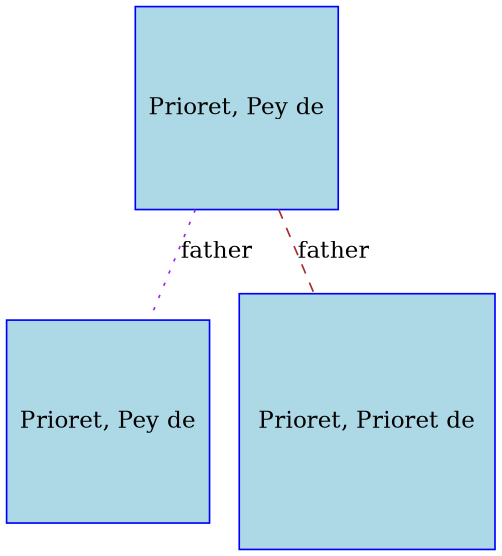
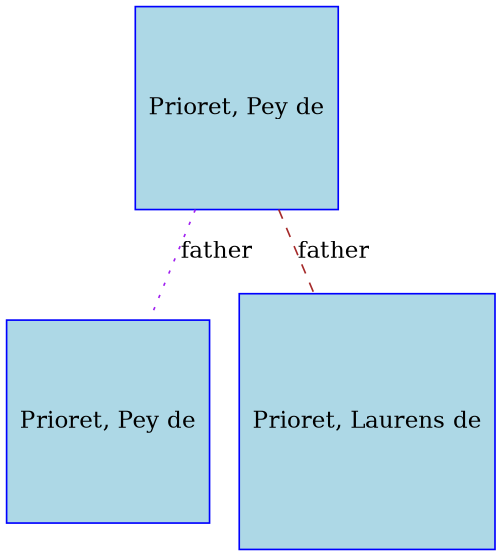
node "Prioret, Prioret de": label "Prioret, Prioret de" -> "Prioret, Laurens de"
